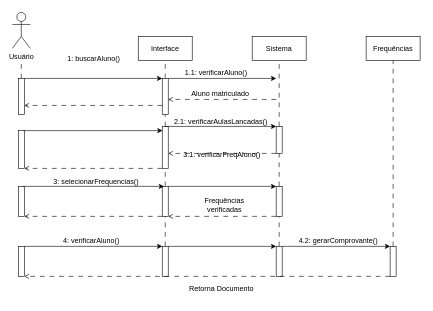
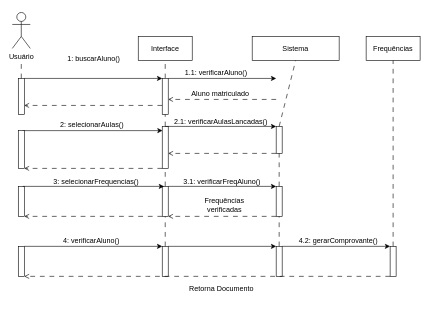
node "Sistema": size 54x24 -> 87x24
node "2: selecionarAulas()": added
node "3.1: verificarFreqAluno()": moved (222, 155) -> (222, 182)
